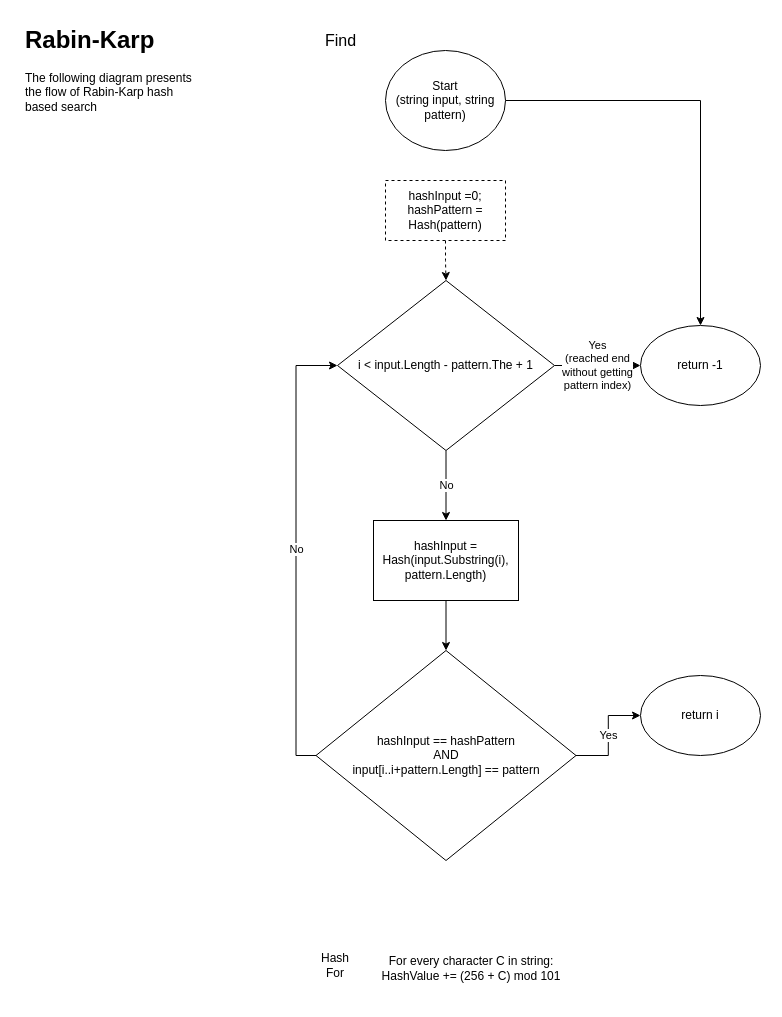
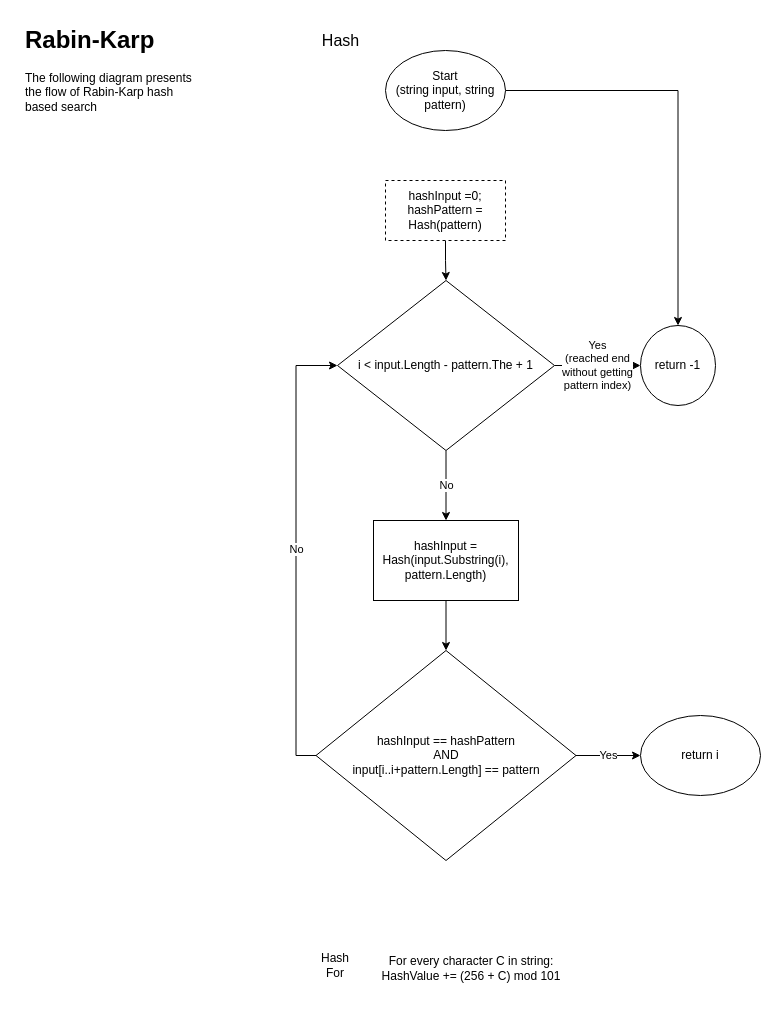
node "Find": label "Find" -> "Hash"
node "Start (string input, string pattern)": size 120x100 -> 120x80
edge "hashInput =0; hashPattern = Hash(pattern)" -> "i < input.Length - pattern.The + 1": style dashed -> solid
node "return -1": size 120x80 -> 75x80
node "return i": moved (701, 716) -> (701, 756)
